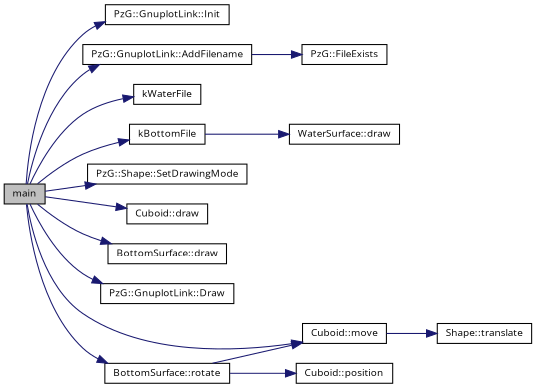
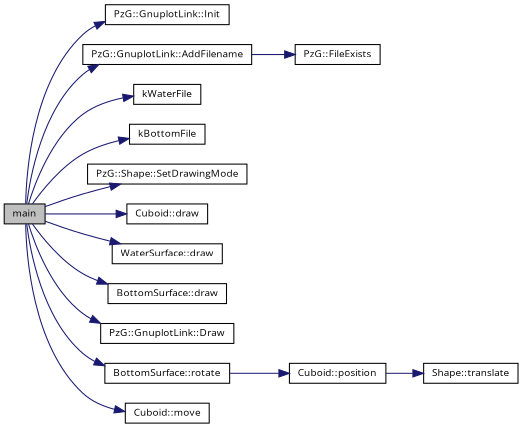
edge "kBottomFile" -> "WaterSurface::draw": now "main" -> "WaterSurface::draw"
edge "Cuboid::move" -> "Shape::translate": now "Cuboid::position" -> "Shape::translate"
edge "BottomSurface::rotate" -> "Cuboid::move": removed
